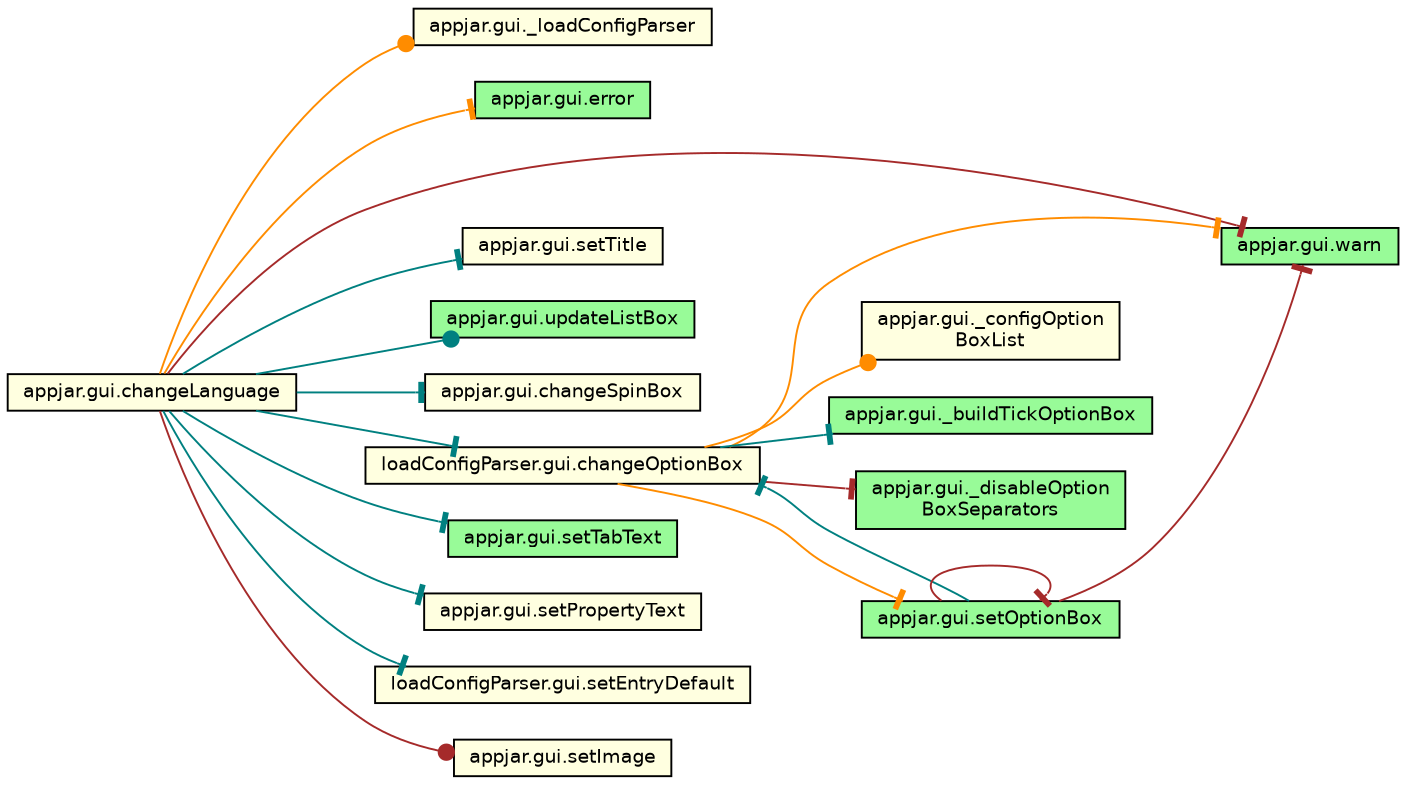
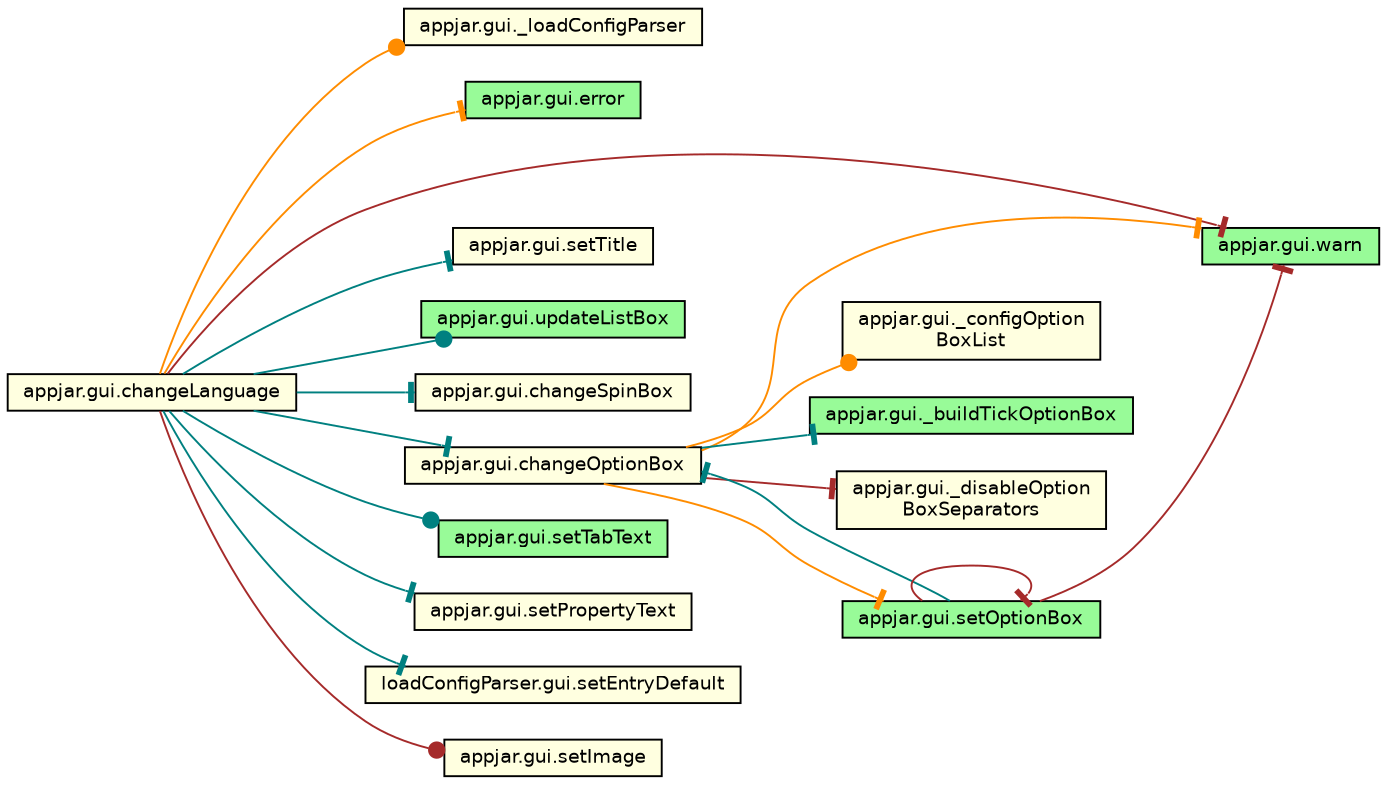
node "loadConfigParser.gui.changeOptionBox": label "loadConfigParser.gui.changeOptionBox" -> "appjar.gui.changeOptionBox"
edge "appjar.gui.changeLanguage" -> "appjar.gui.setTabText": arrowhead tee -> dot
node "appjar.gui._disableOption BoxSeparators": fillcolor palegreen -> lightyellow
